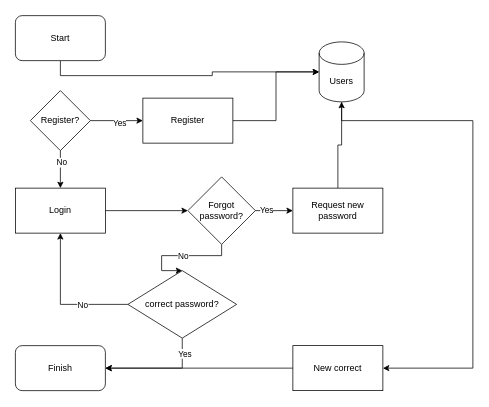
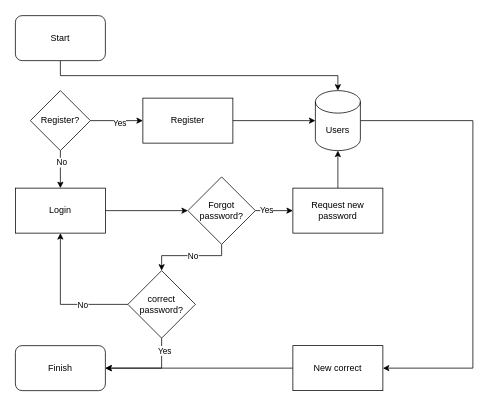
node "Users": moved (342, 72) -> (338, 120)
node "correct password?": size 109x68 -> 68x68
